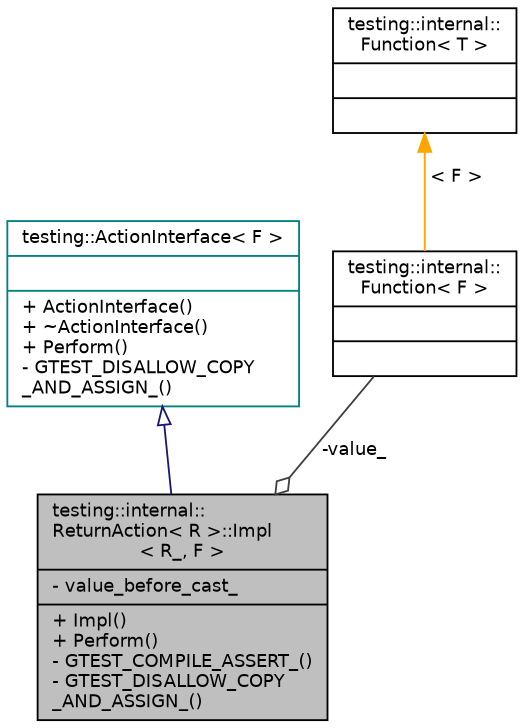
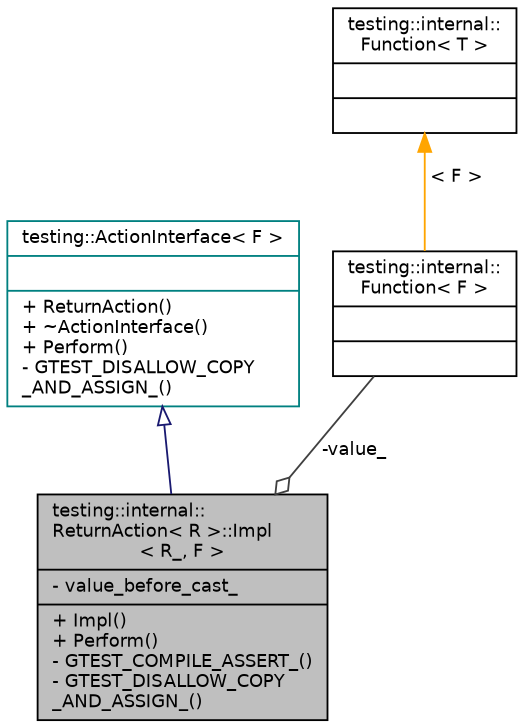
node "testing::ActionInterface< F >": text "+ ActionInterface()" -> "+ ReturnAction()"
